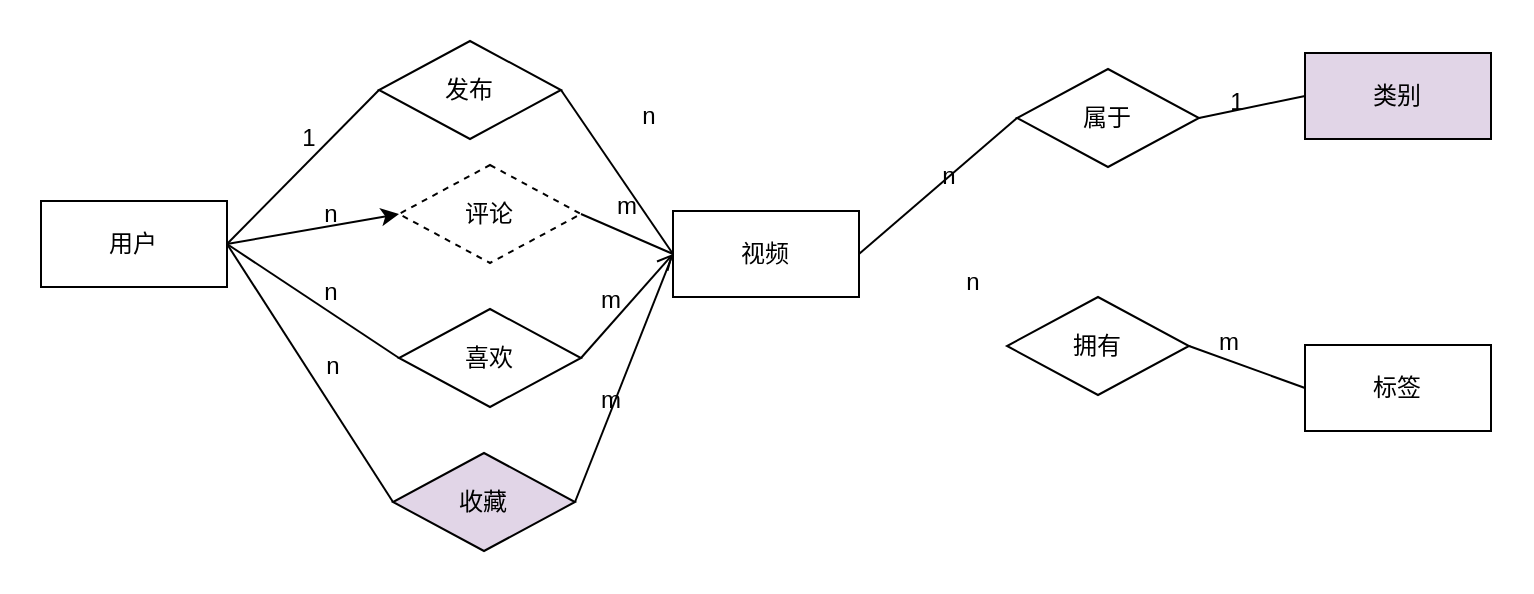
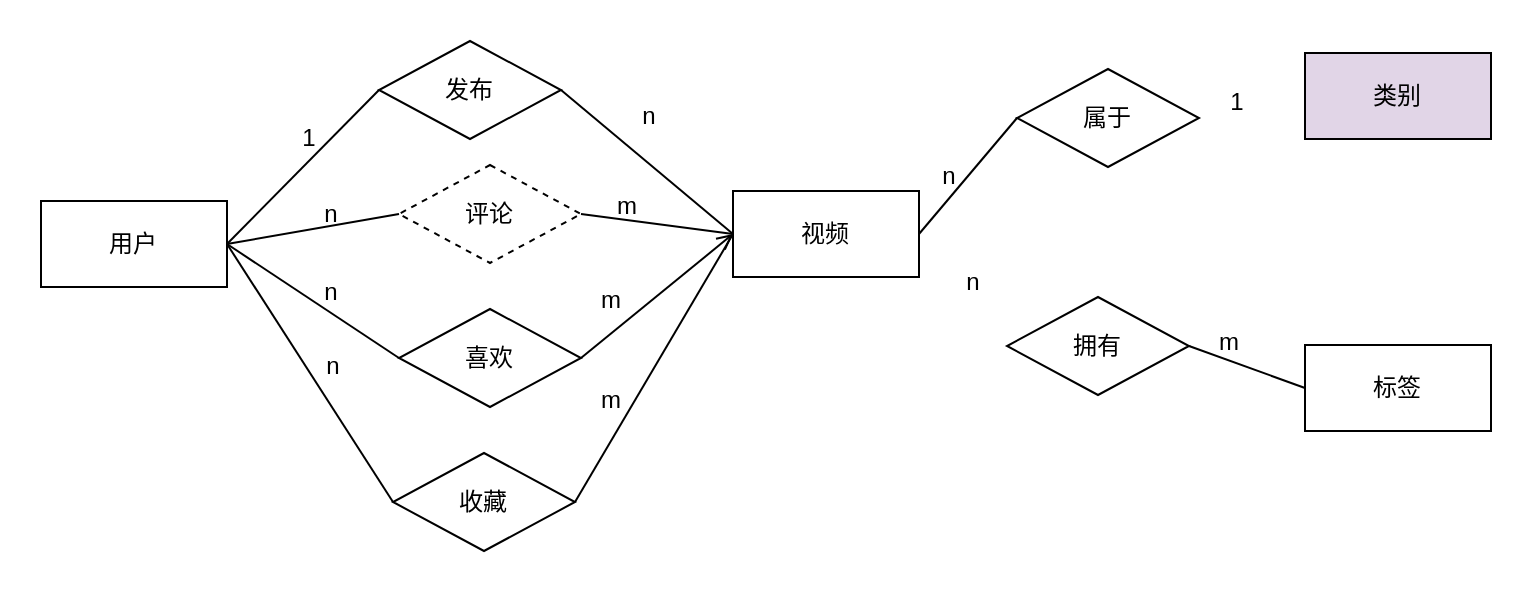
edge "类别" -- "属于": removed
edge "用户" -> "评论": arrowhead classic -> none
node "视频": moved (766, 254) -> (826, 234)
node "收藏": fillcolor #e1d5e7 -> #ffffff
